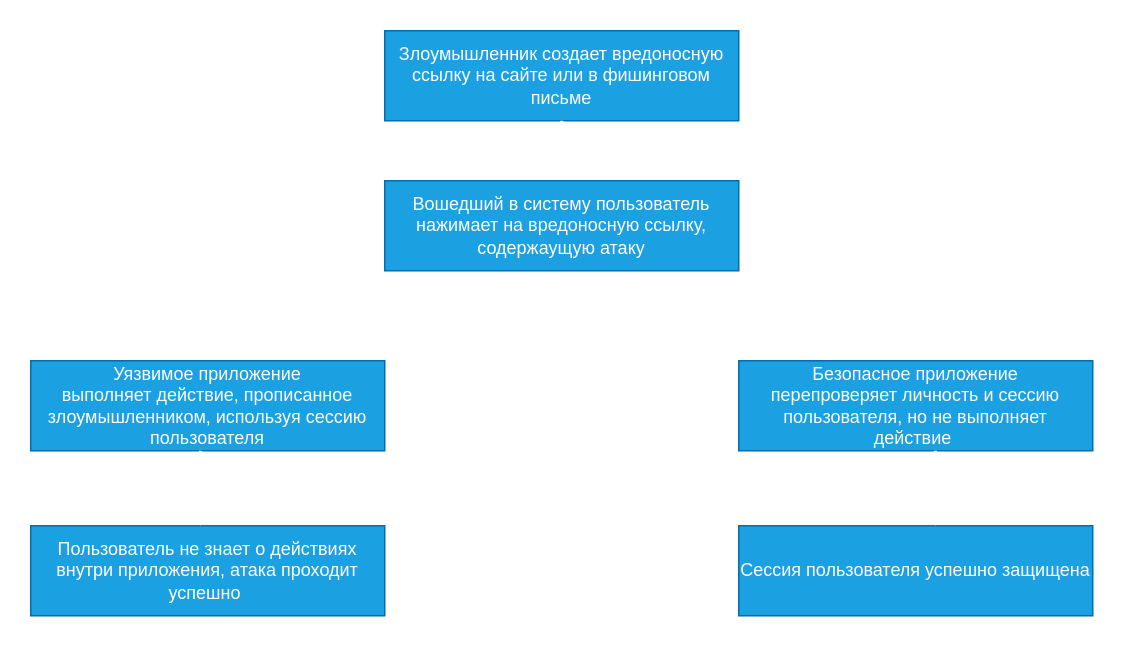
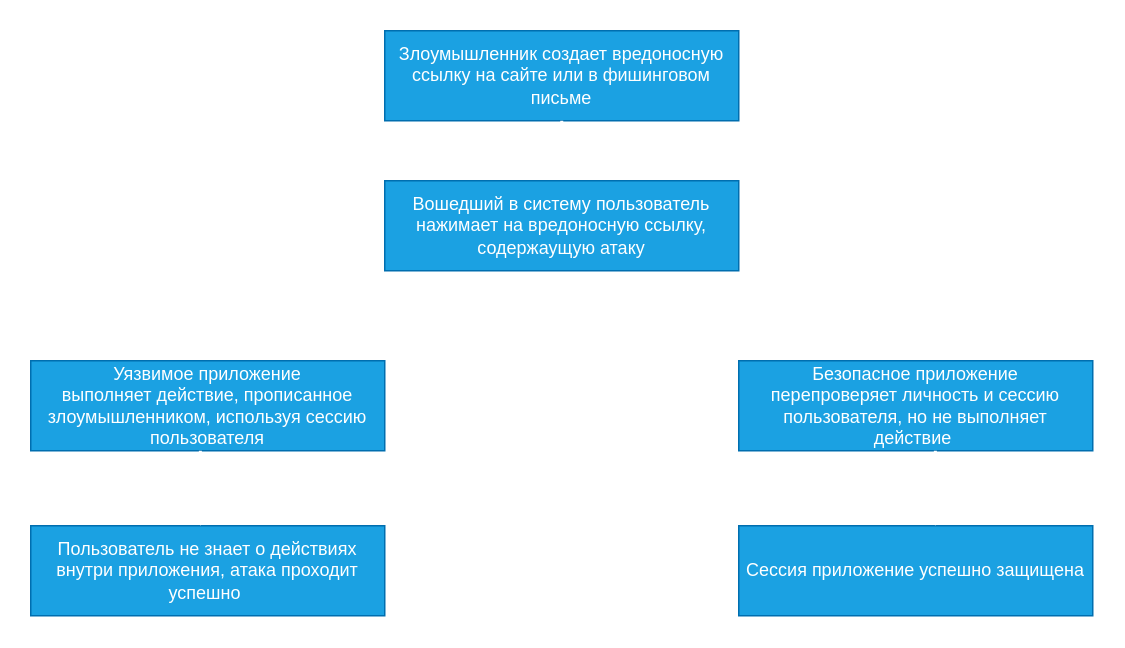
node "Сессия пользователя успешно защищена": label "Сессия пользователя успешно защищена" -> "Сессия приложение успешно защищена"
